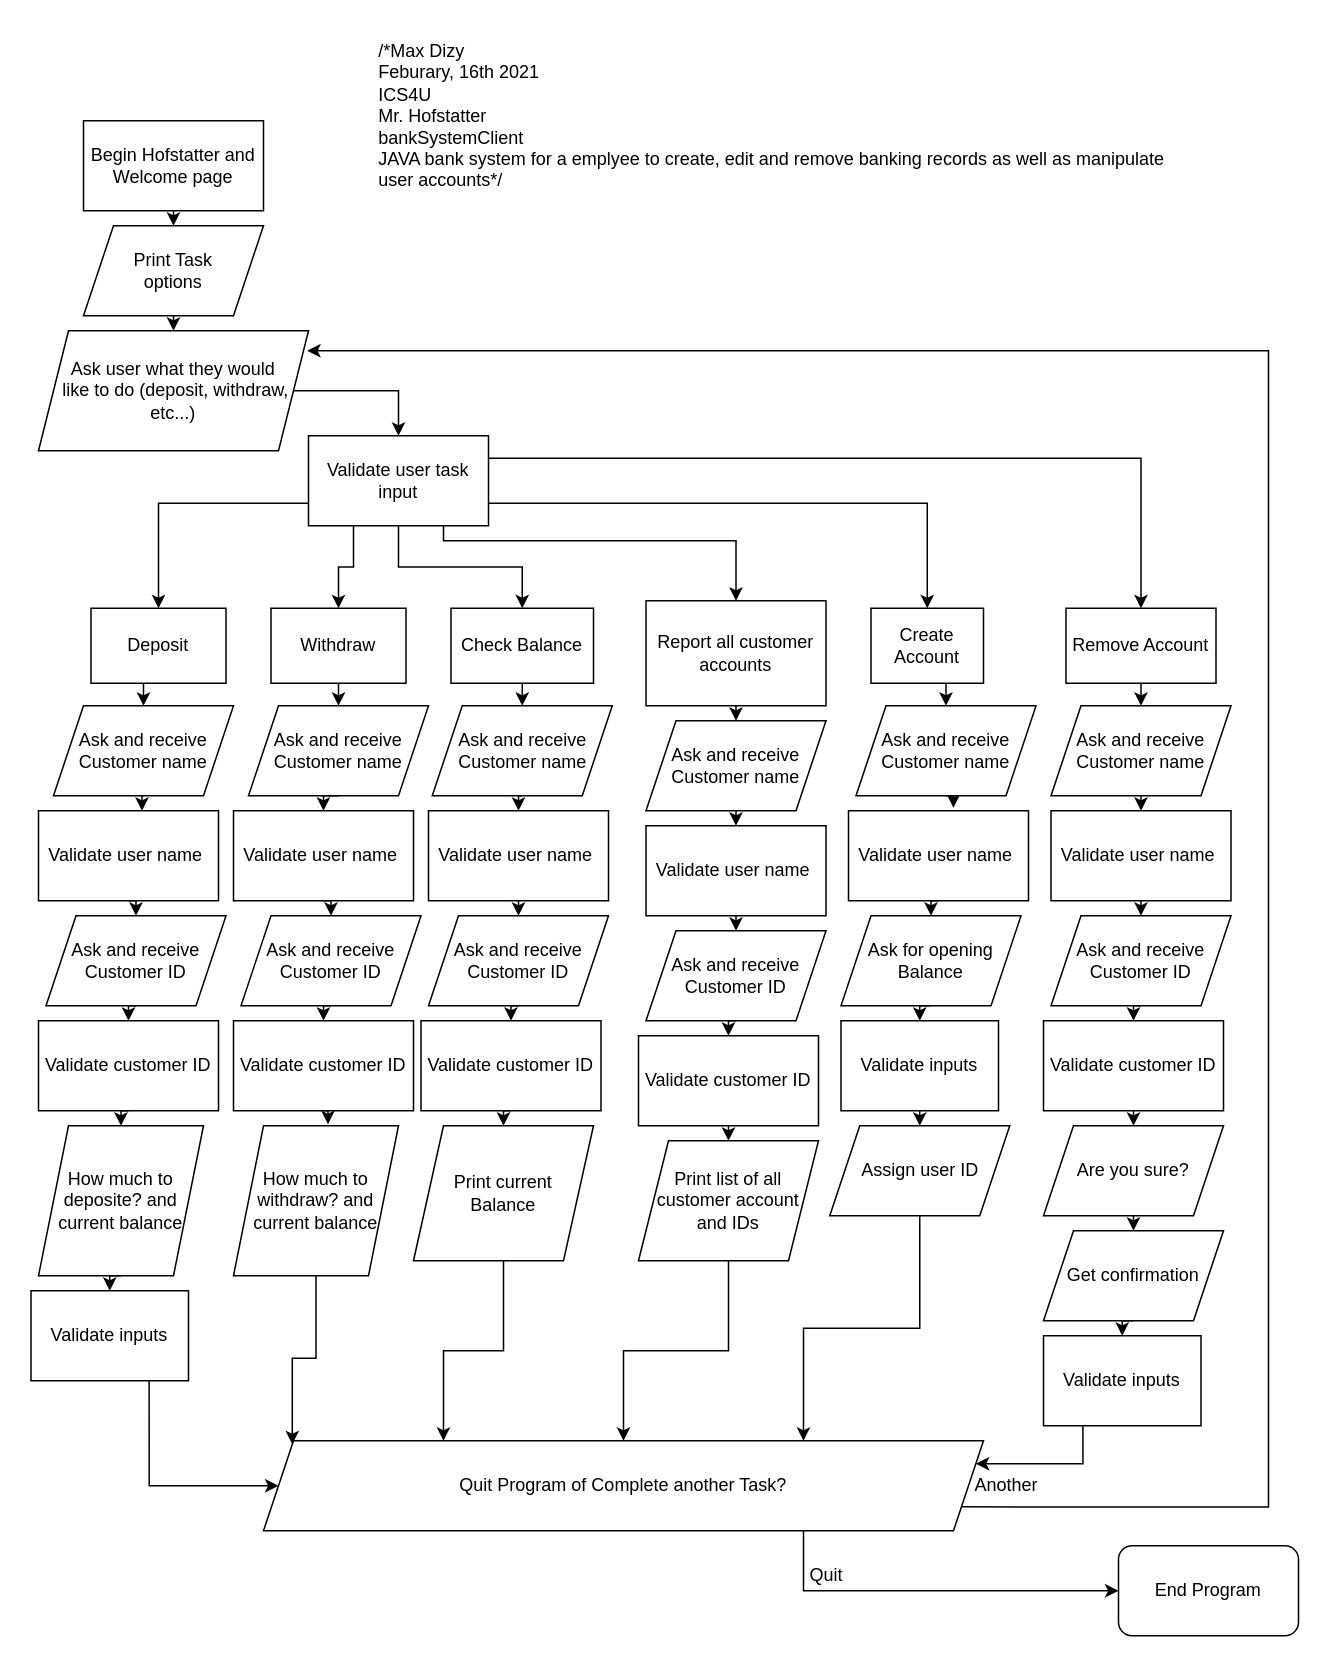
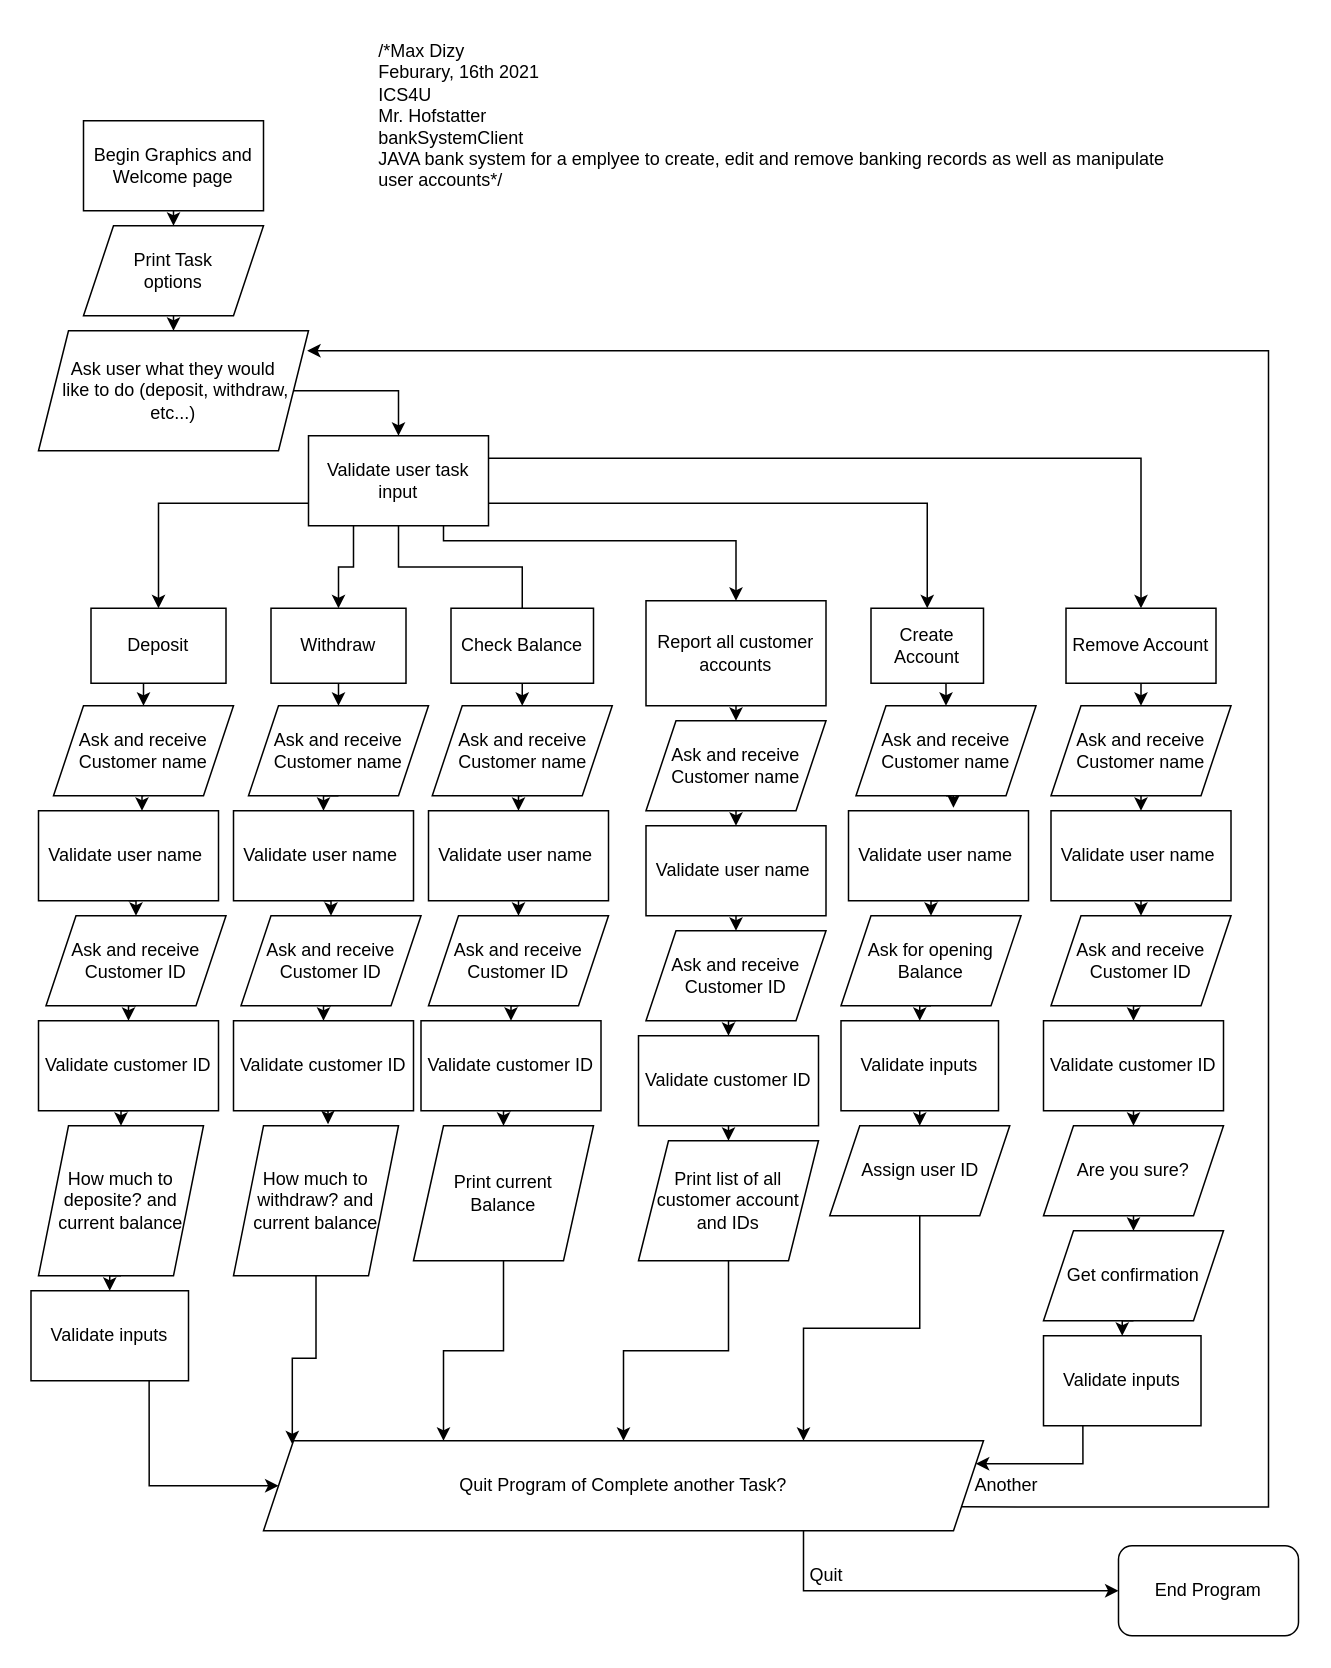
node "Begin Hofstatter and Welcome page": label "Begin Hofstatter and Welcome page" -> "Begin Graphics and Welcome page"
edge "Validate user task input" -> "Check Balance": arrowhead classic -> none
